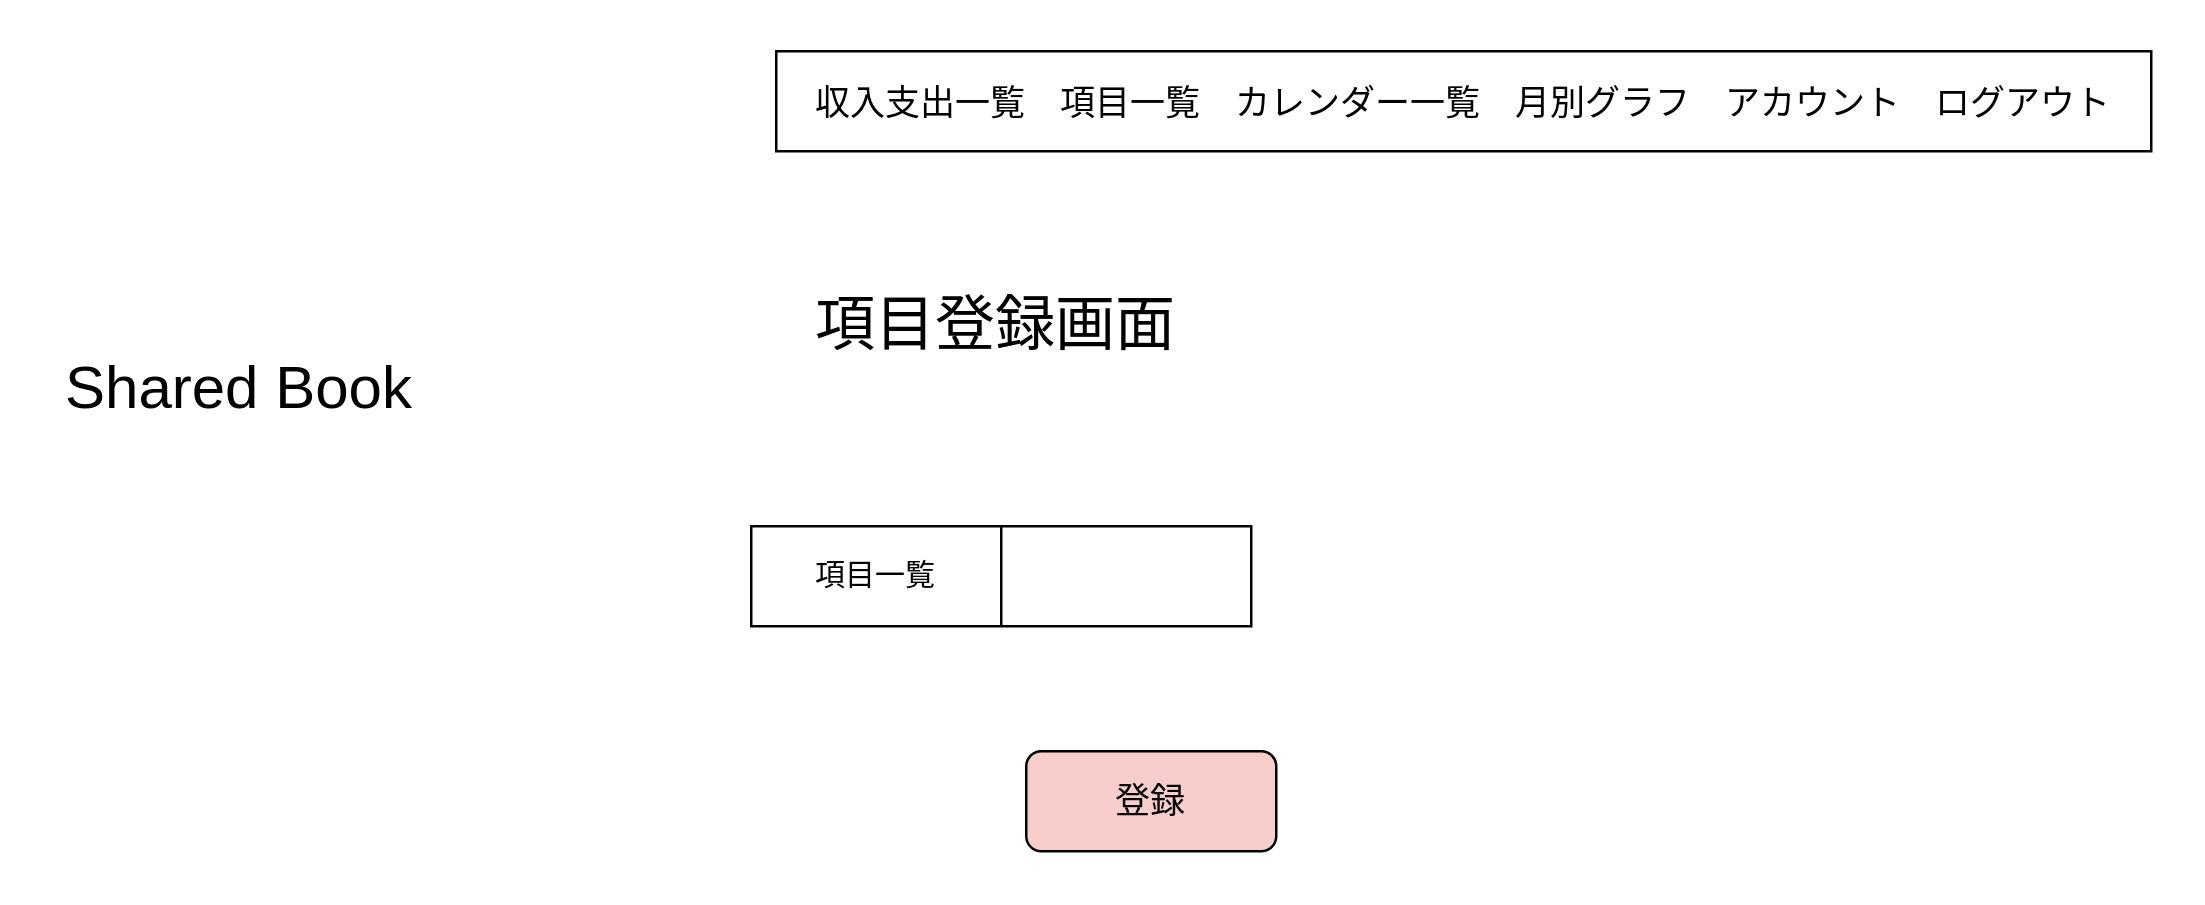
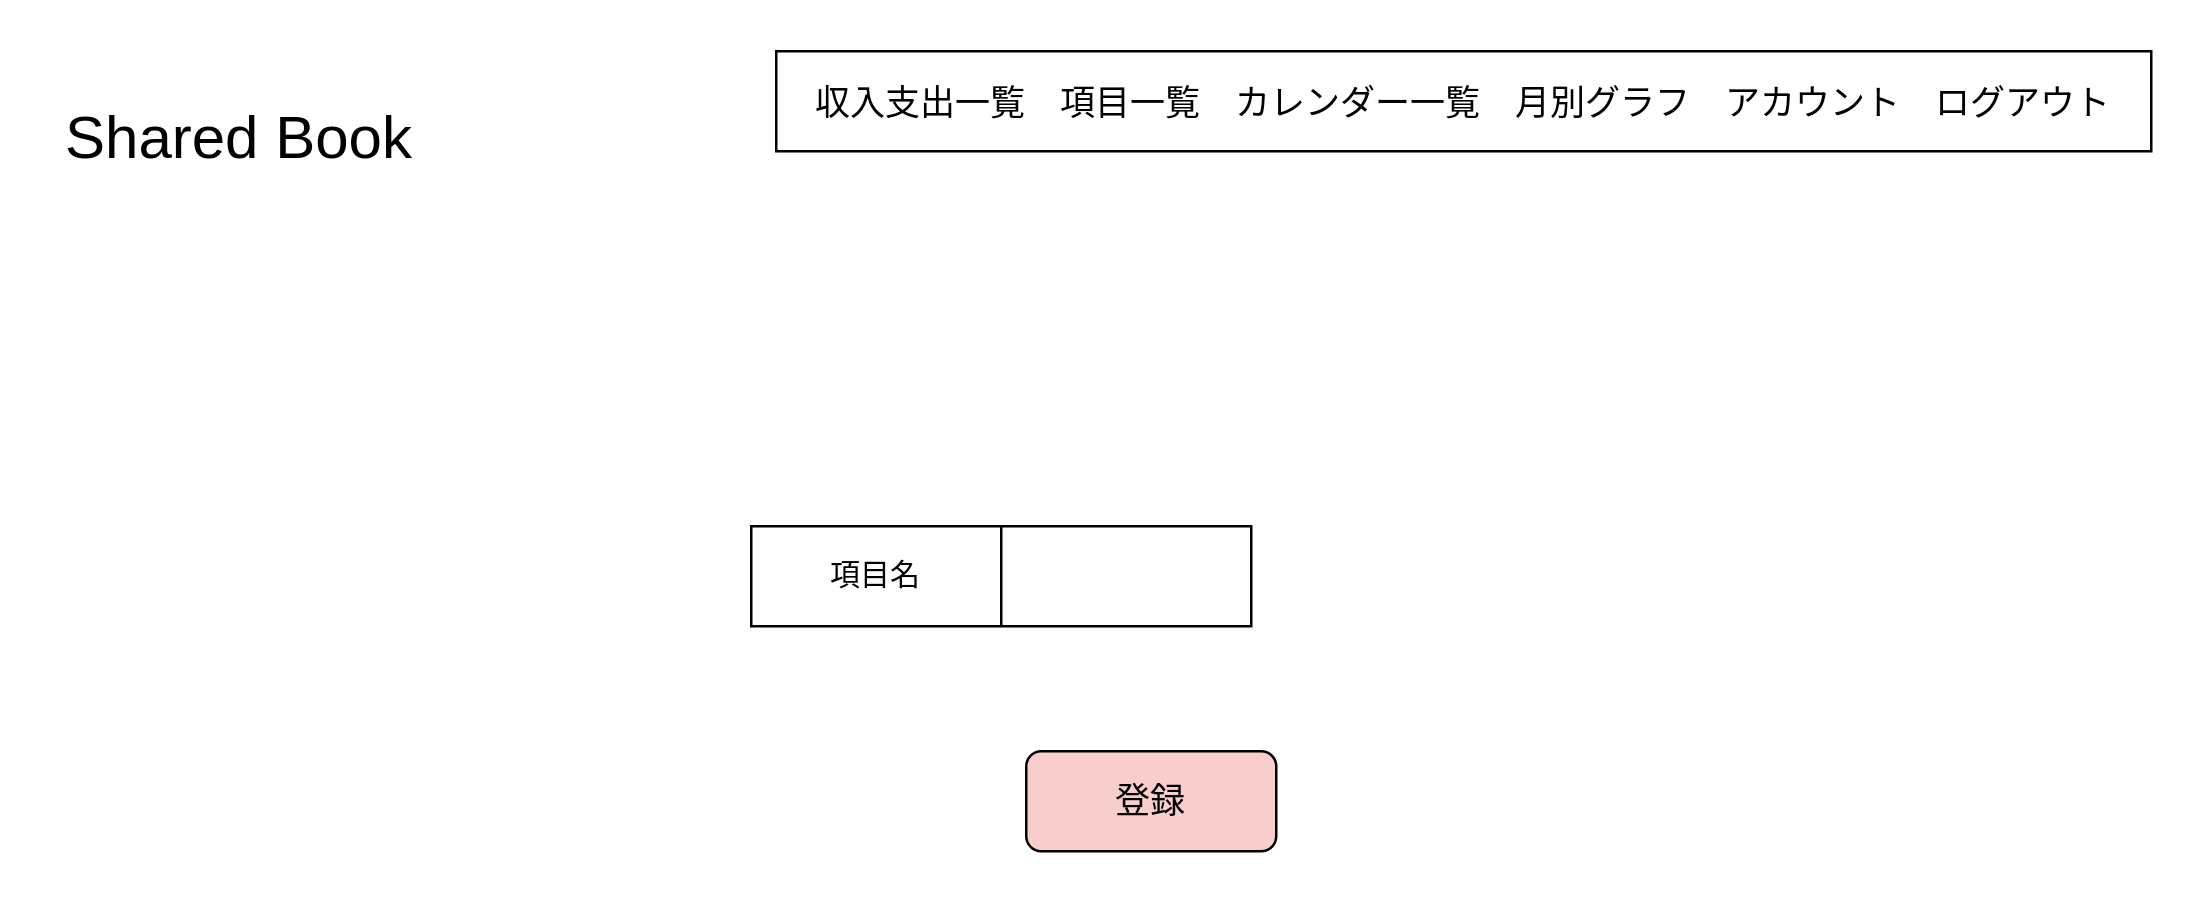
node "項目登録画面": removed
node "Shared Book": moved (289, 389) -> (289, 139)
node "項目一覧": label "項目一覧" -> "項目名"
